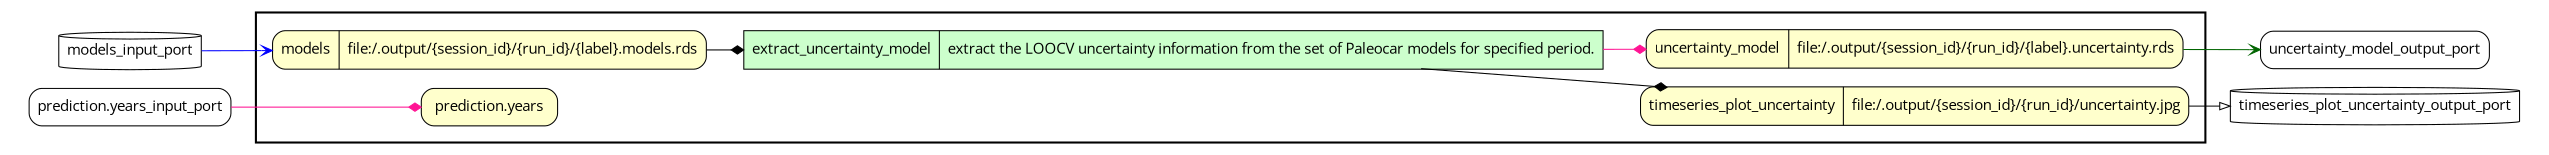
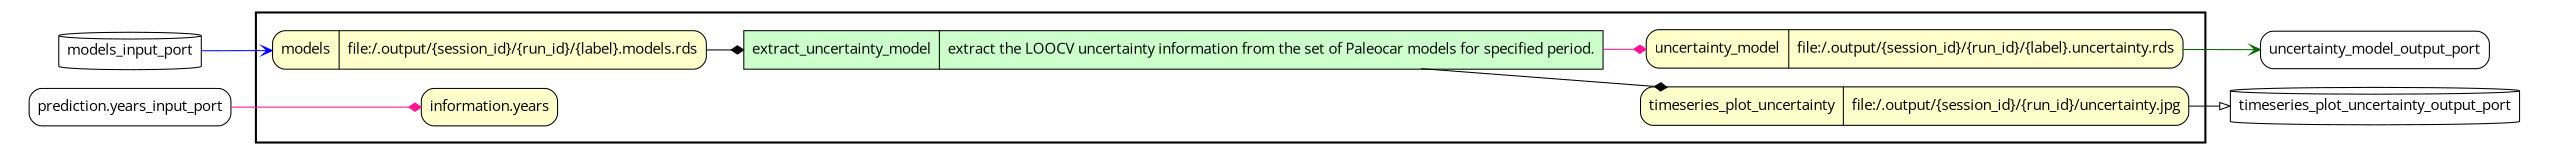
node "prediction.years": label "prediction.years" -> "information.years"
